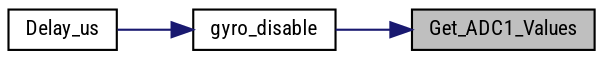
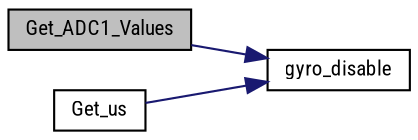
node "Delay_us": label "Delay_us" -> "Get_us"
edge "gyro_disable" -> "Get_ADC1_Values": reversed
